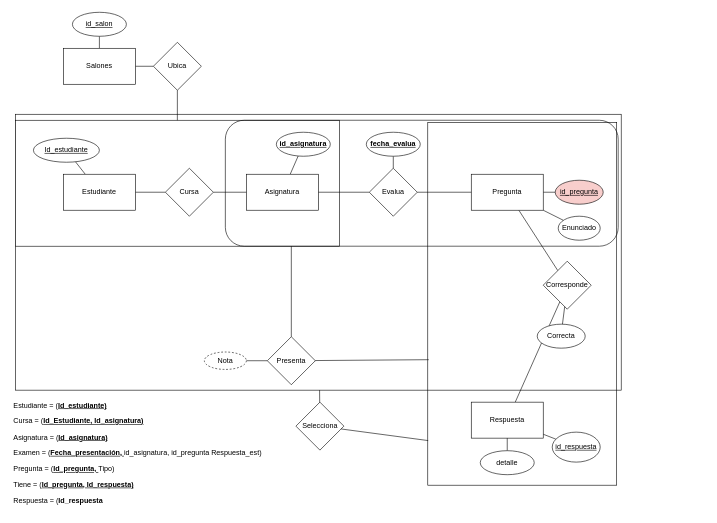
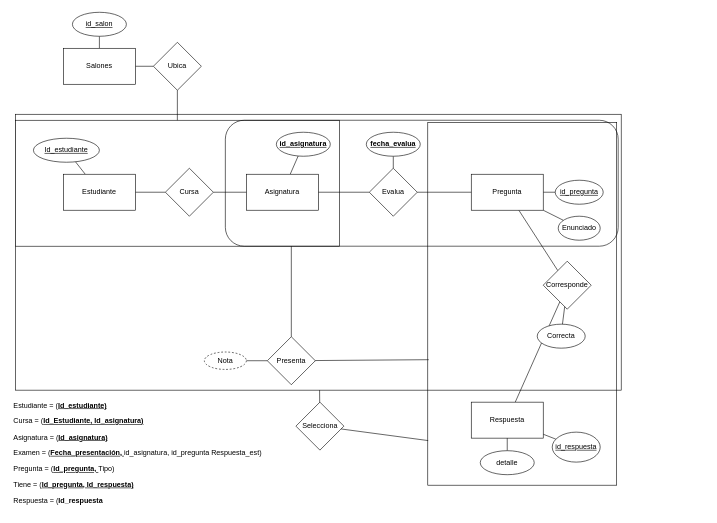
node "id_pregunta": fillcolor #f8cecc -> #ffffff
